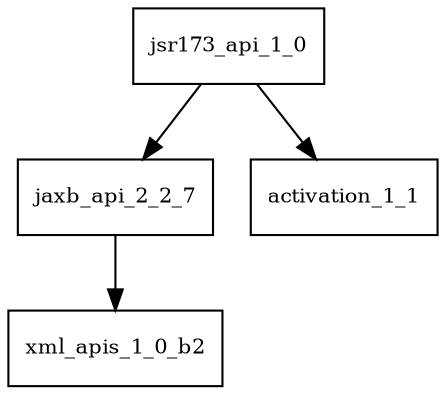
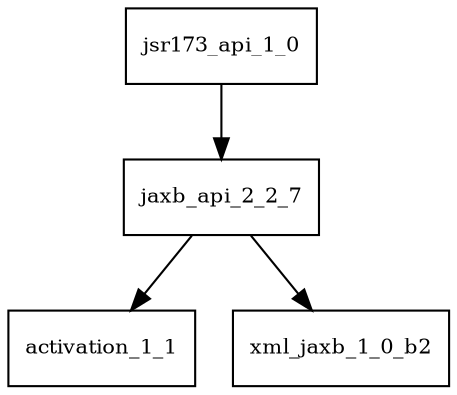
edge "jsr173_api_1_0" -> "activation_1_1": now "jaxb_api_2_2_7" -> "activation_1_1"
node "xml_apis_1_0_b2": label "xml_apis_1_0_b2" -> "xml_jaxb_1_0_b2"
